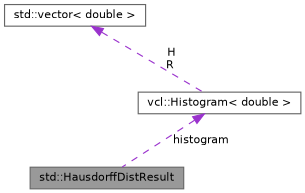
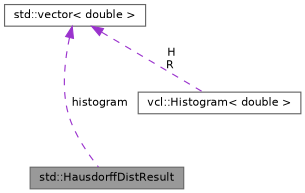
edge "std::HausdorffDistResult" -> "vcl::Histogram< double >": now "std::HausdorffDistResult" -> "std::vector< double >"
